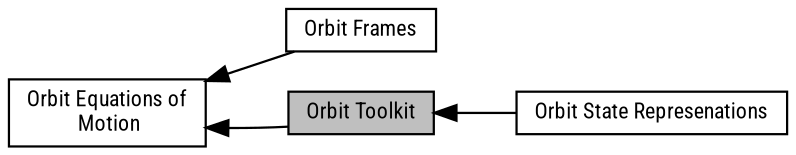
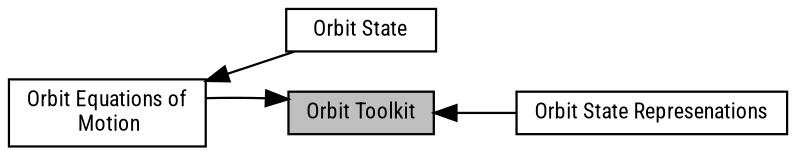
node "Orbit Frames": label "Orbit Frames" -> "Orbit State"
edge "Orbit Toolkit" -> "Orbit Equations of Motion": reversed
